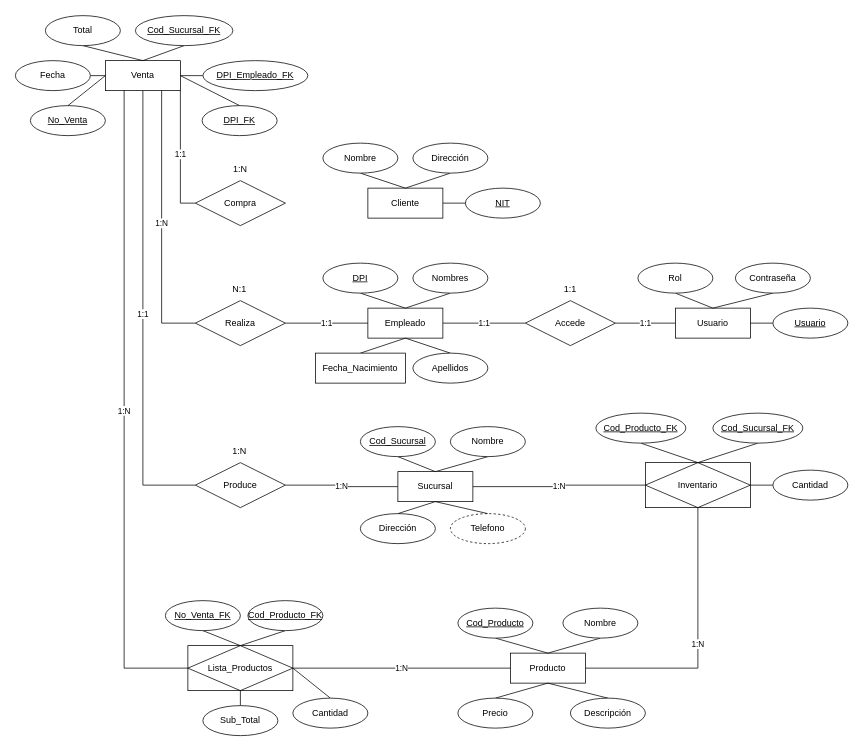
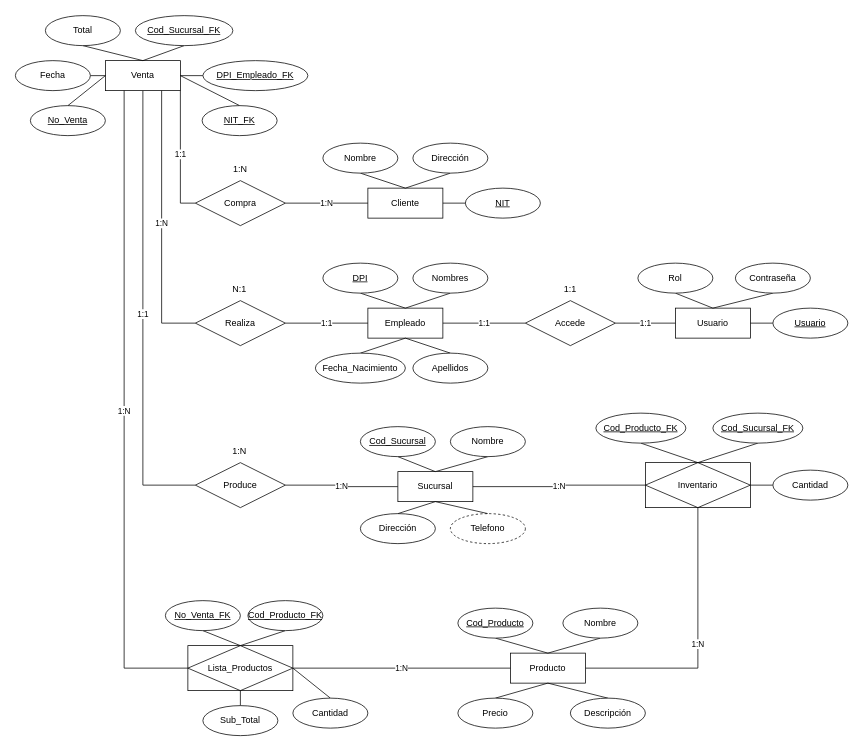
node "DPI_FK": label "DPI_FK" -> "NIT_FK"
edge "Compra" -- "Cliente": added, label "1:N"
node "Fecha_Nacimiento": shape rectangle -> ellipse
